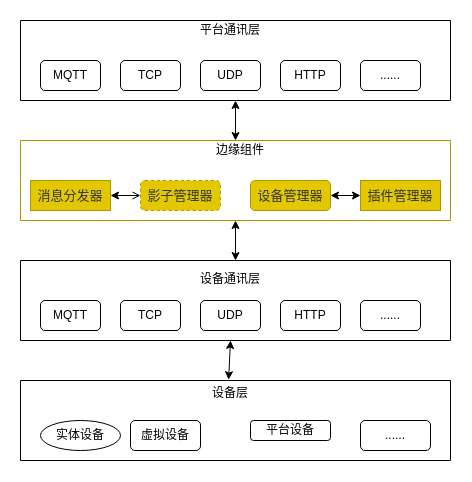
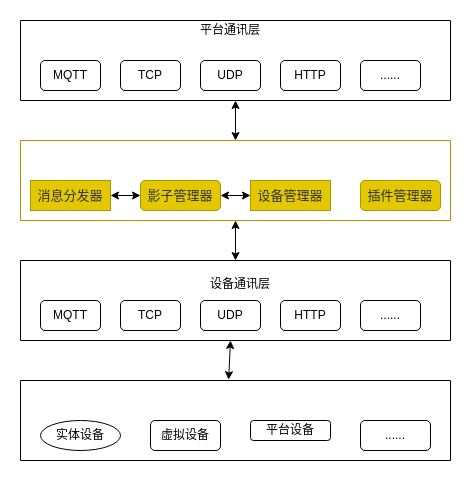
node "边缘组件": removed
edge "消息分发器" -- "影子管理器": arrowhead open -> classic
node "影子管理器": style dashed -> solid
edge "影子管理器" -- "设备管理器": added
node "设备管理器": shape rounded rectangle -> rectangle
edge "设备管理器" -- "插件管理器": removed
node "插件管理器": shape rectangle -> rounded rectangle
node "设备通讯层": moved (231, 280) -> (241, 285)
node "设备层": removed
node "虚拟设备": moved (166, 436) -> (186, 436)
